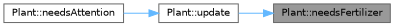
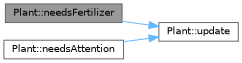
edge "Plant::update" -> "Plant::needsFertilizer": reversed
